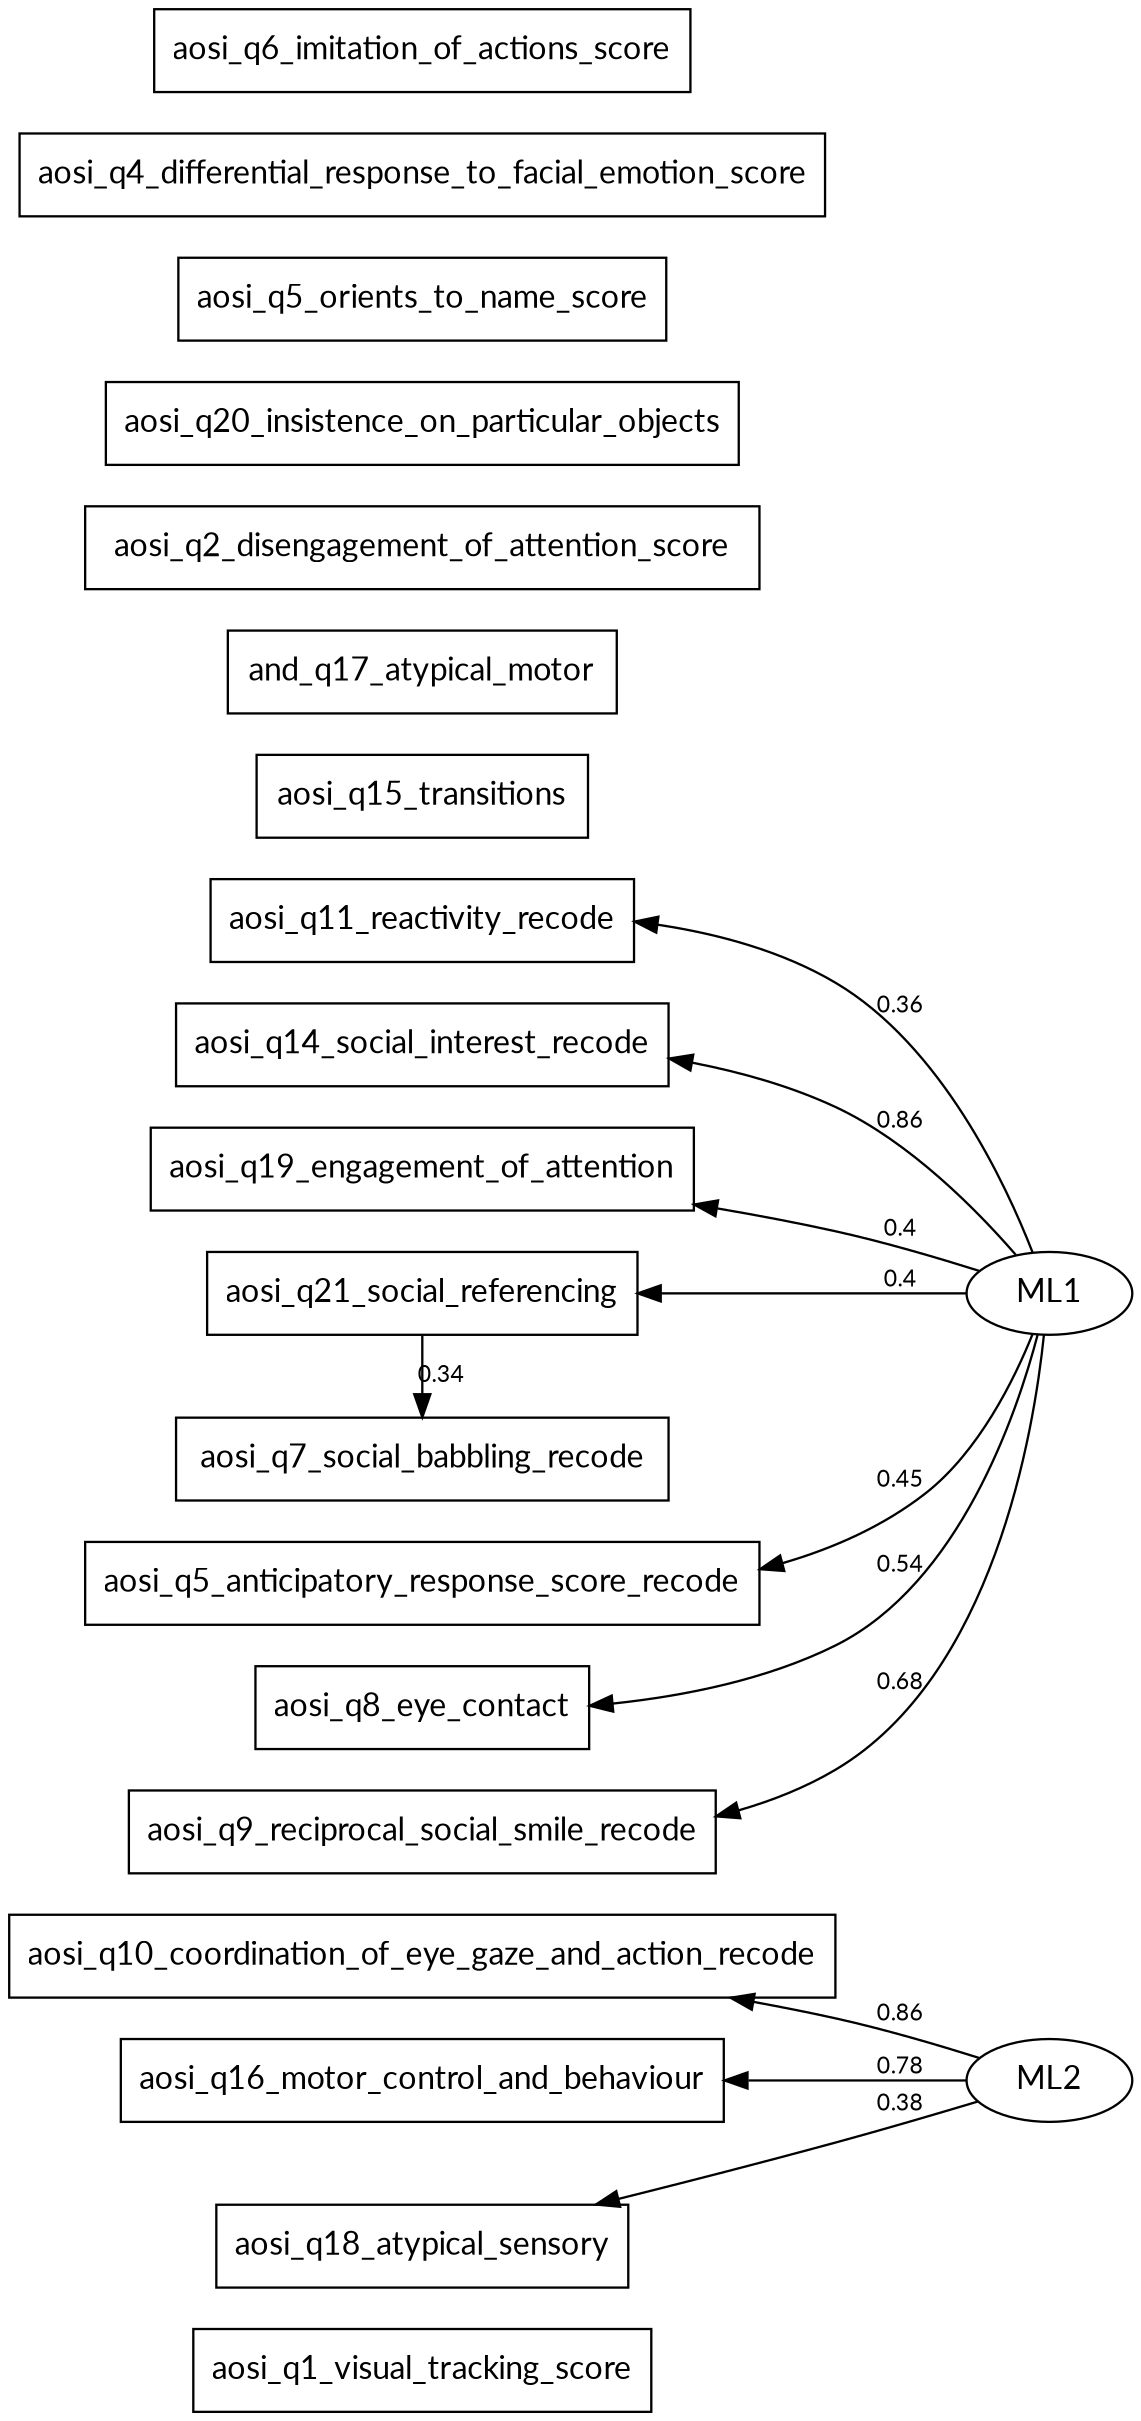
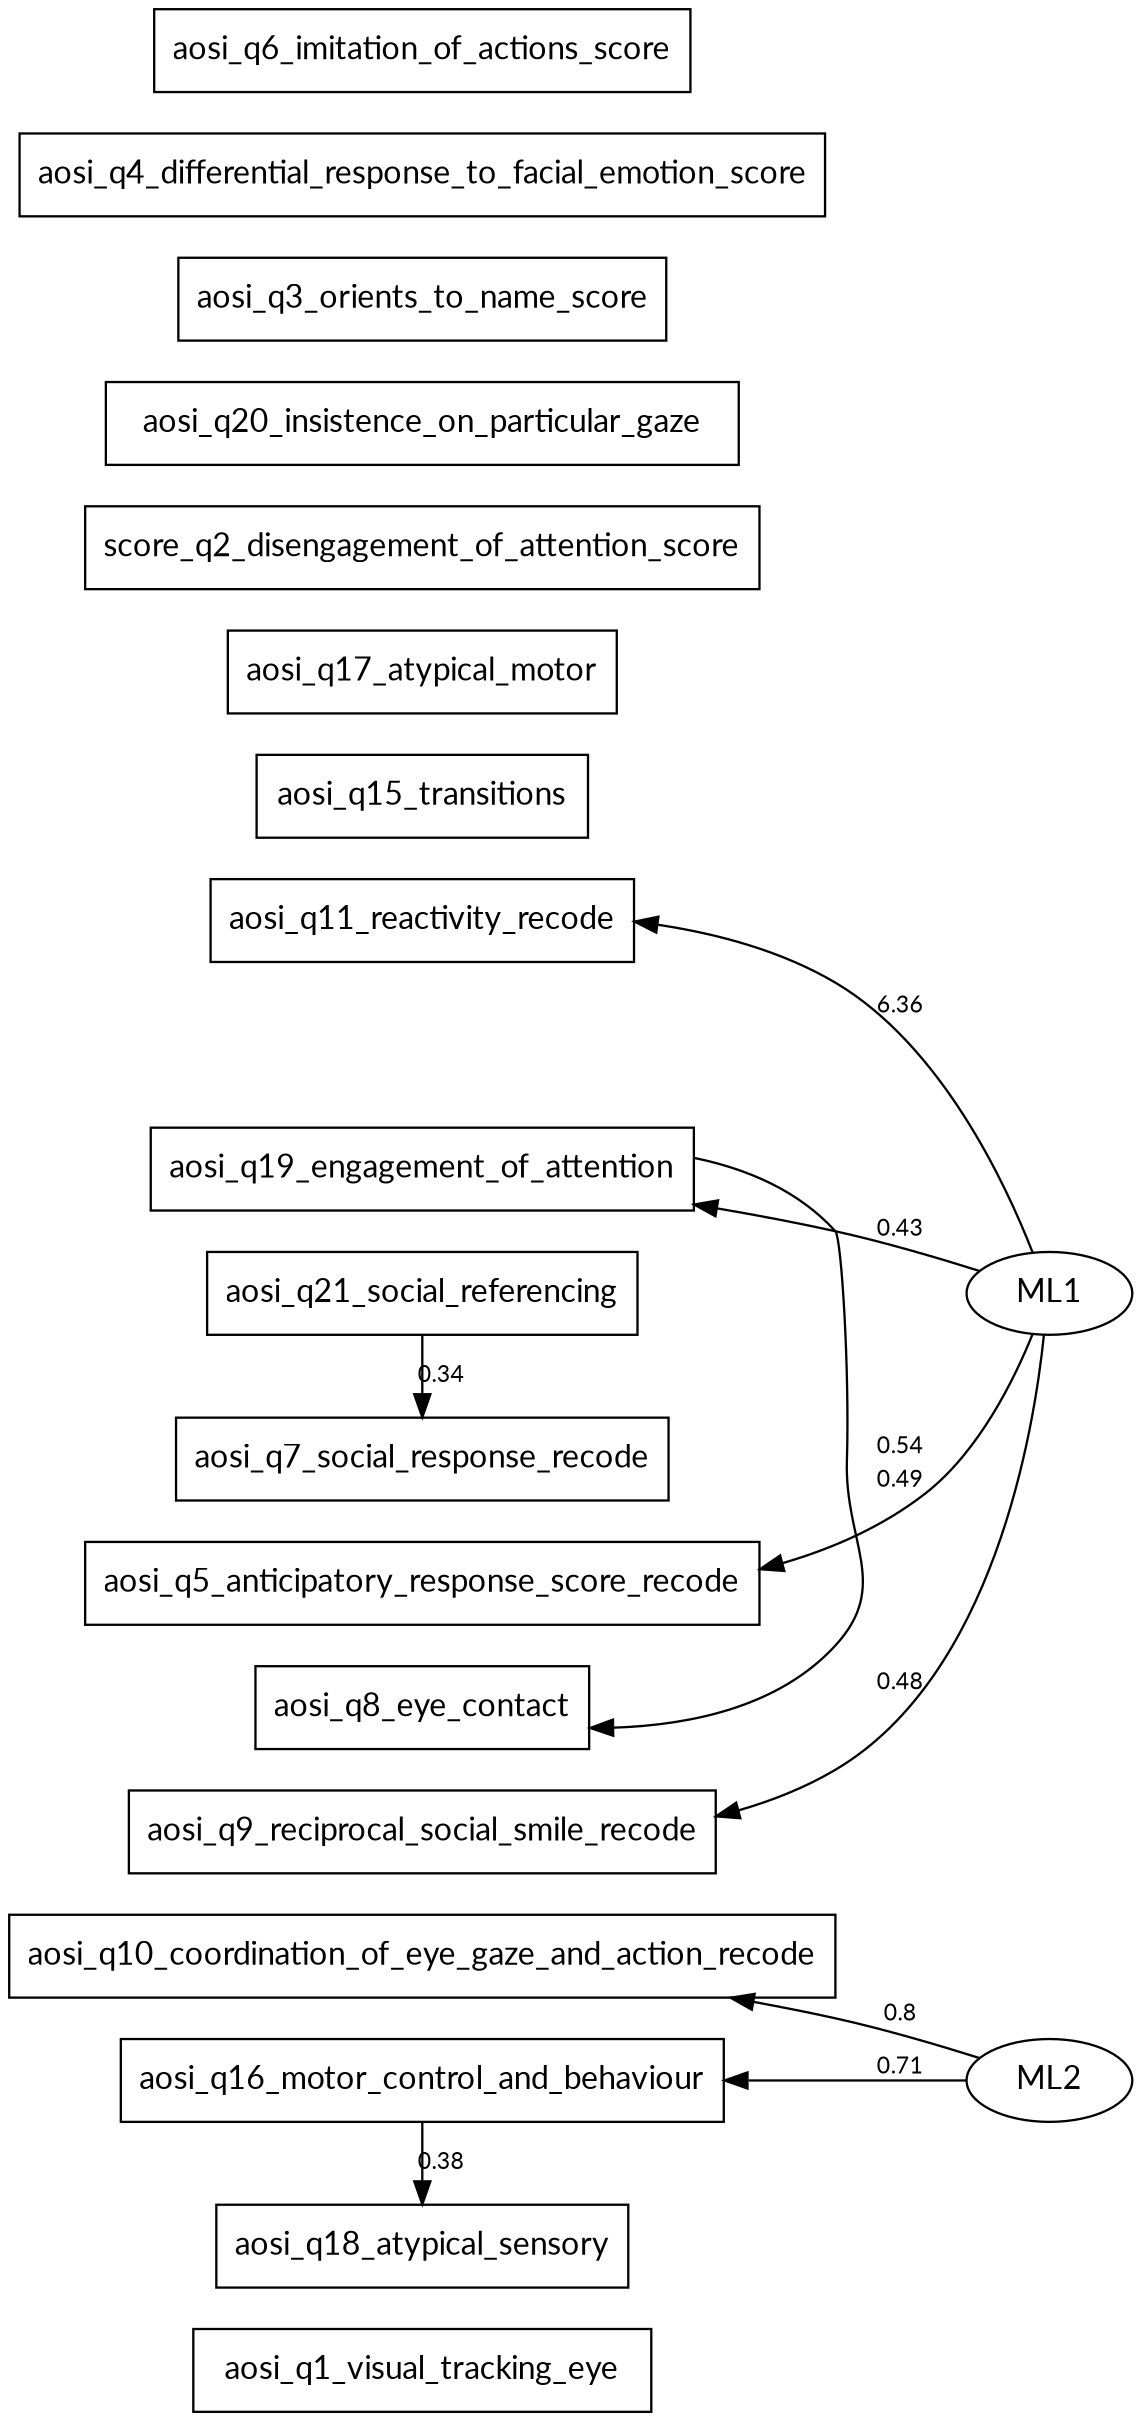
node "aosi_q5_orients_to_name_score": label "aosi_q5_orients_to_name_score" -> "aosi_q3_orients_to_name_score"
node "aosi_q20_insistence_on_particular_objects": label "aosi_q20_insistence_on_particular_objects" -> "aosi_q20_insistence_on_particular_gaze"
node "aosi_q2_disengagement_of_attention_score": label "aosi_q2_disengagement_of_attention_score" -> "score_q2_disengagement_of_attention_score"
node "and_q17_atypical_motor": label "and_q17_atypical_motor" -> "aosi_q17_atypical_motor"
edge "ML1" -> "aosi_q11_reactivity_recode": label "0.36" -> "6.36"
node "aosi_q14_social_interest_recode": removed
edge "ML1" -> "aosi_q19_engagement_of_attention": label "0.4" -> "0.43"
edge "ML1" -> "aosi_q21_social_referencing": removed, label "0.4"
node "aosi_q7_social_babbling_recode": label "aosi_q7_social_babbling_recode" -> "aosi_q7_social_response_recode"
edge "ML1" -> "aosi_q5_anticipatory_response_score_recode": label "0.45" -> "0.49"
edge "ML1" -> "aosi_q8_eye_contact": now "aosi_q19_engagement_of_attention" -> "aosi_q8_eye_contact"
edge "ML1" -> "aosi_q9_reciprocal_social_smile_recode": label "0.68" -> "0.48"
edge "ML2" -> "aosi_q10_coordination_of_eye_gaze_and_action_recode": label "0.86" -> "0.8"
edge "ML2" -> "aosi_q16_motor_control_and_behaviour": label "0.78" -> "0.71"
edge "ML2" -> "aosi_q18_atypical_sensory": now "aosi_q16_motor_control_and_behaviour" -> "aosi_q18_atypical_sensory"
node "aosi_q1_visual_tracking_score": label "aosi_q1_visual_tracking_score" -> "aosi_q1_visual_tracking_eye"
